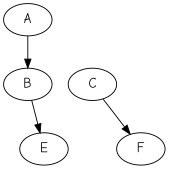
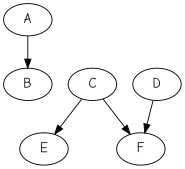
node "D": added
edge "B" -> "E": now "C" -> "E"
